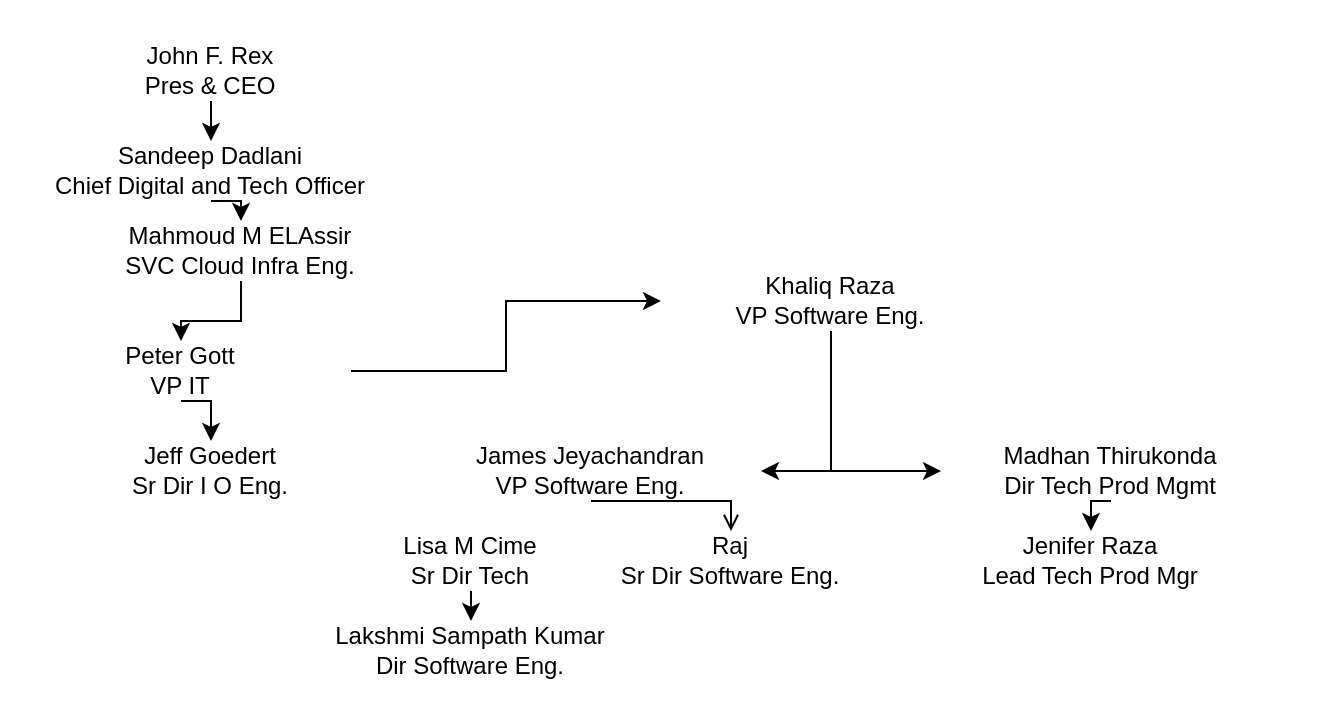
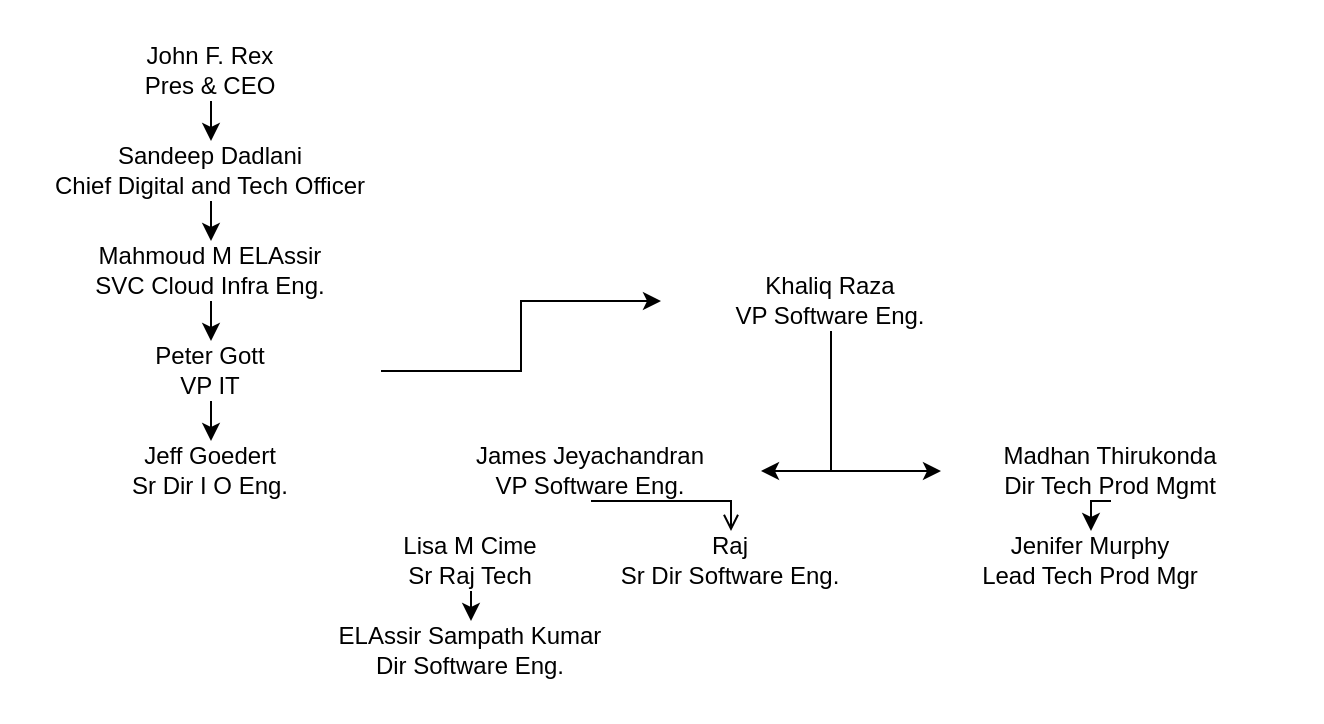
node "Mahmoud M ELAssir SVC Cloud Infra Eng.": moved (241, 251) -> (211, 271)
node "Peter Gott VP IT": moved (181, 371) -> (211, 371)
node "Lisa M Cime Sr Dir Tech": label "Lisa M Cime Sr Dir Tech" -> "Lisa M Cime Sr Raj Tech"
node "Jenifer Raza Lead Tech Prod Mgr": label "Jenifer Raza Lead Tech Prod Mgr" -> "Jenifer Murphy Lead Tech Prod Mgr"
node "Lakshmi Sampath Kumar Dir Software Eng.": label "Lakshmi Sampath Kumar Dir Software Eng." -> "ELAssir Sampath Kumar Dir Software Eng."
